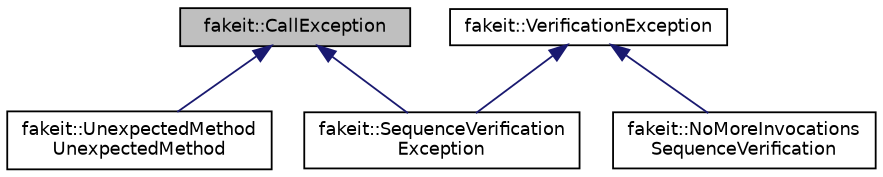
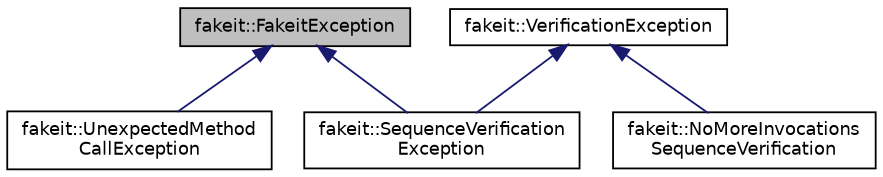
node "fakeit::CallException": label "fakeit::CallException" -> "fakeit::FakeitException"
node "fakeit::UnexpectedMethod UnexpectedMethod": label "fakeit::UnexpectedMethod UnexpectedMethod" -> "fakeit::UnexpectedMethod CallException"
